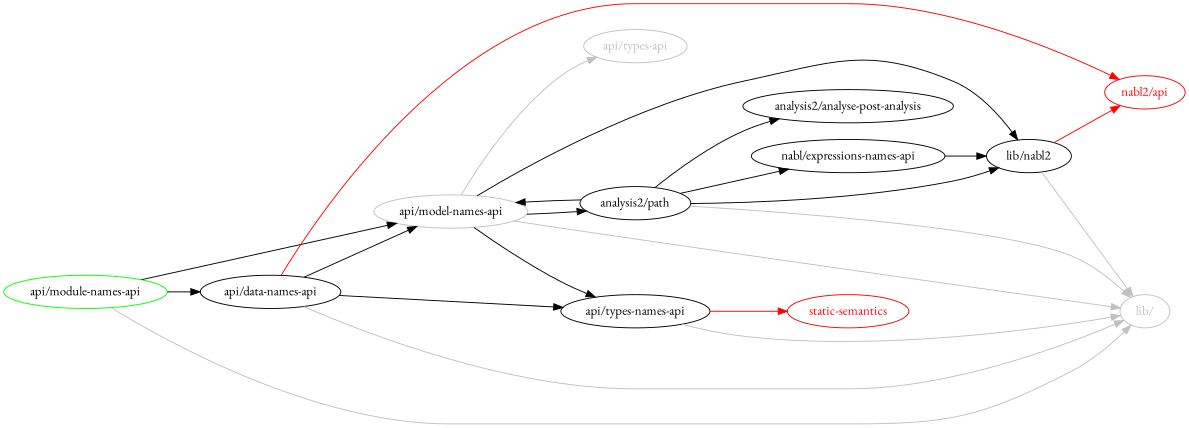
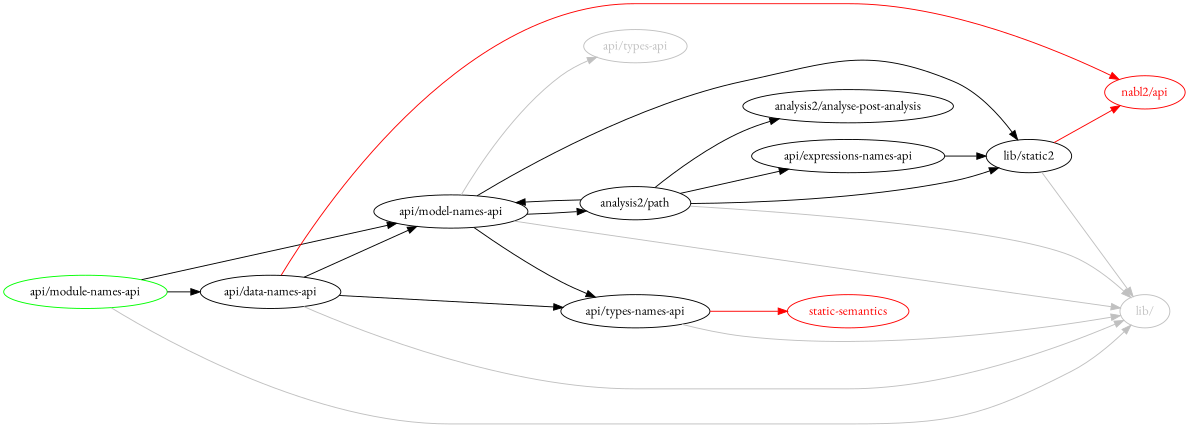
node "nabl/expressions-names-api": label "nabl/expressions-names-api" -> "api/expressions-names-api"
node "lib/nabl2": label "lib/nabl2" -> "lib/static2"
node "api/model-names-api": color gray -> black
